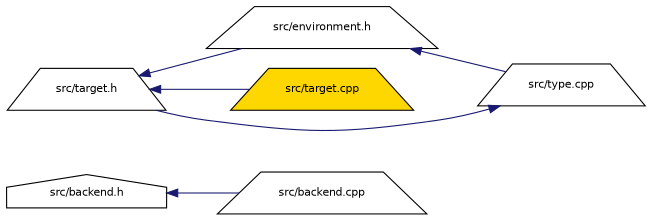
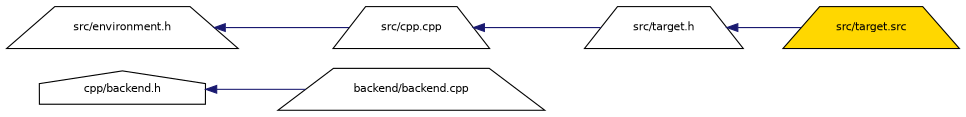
edge "src/environment.h" -> "src/target.h": removed
node "src/type.cpp": label "src/type.cpp" -> "src/cpp.cpp"
node "src/target.cpp": label "src/target.cpp" -> "src/target.src"
node "src/backend.h": label "src/backend.h" -> "cpp/backend.h"
node "src/backend.cpp": label "src/backend.cpp" -> "backend/backend.cpp"
